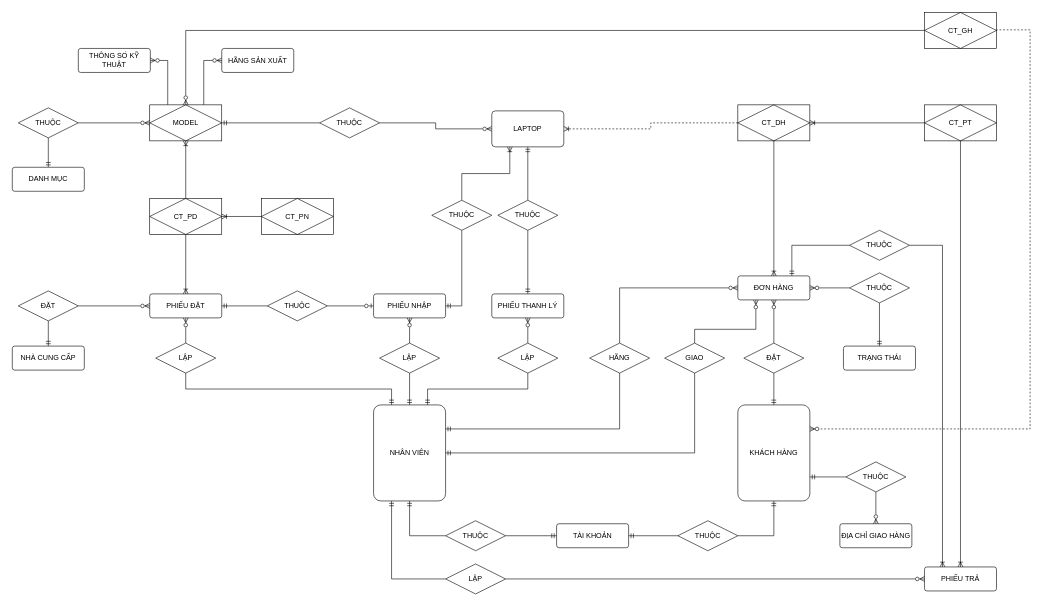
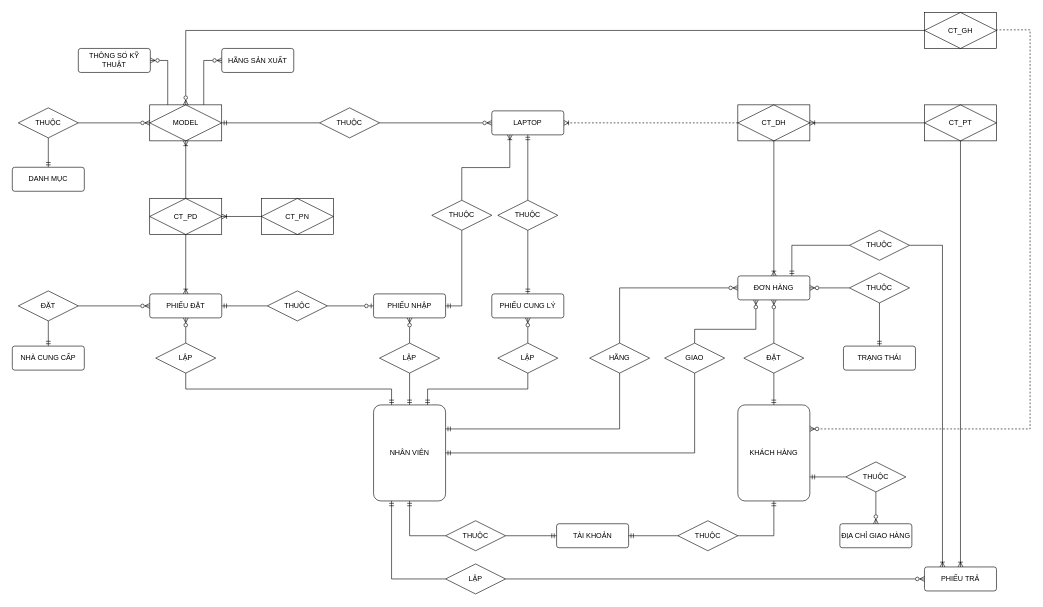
node "LAPTOP": size 72x36 -> 72x24
node "PHIẾU THANH LÝ": label "PHIẾU THANH LÝ" -> "PHIẾU CUNG LÝ"
